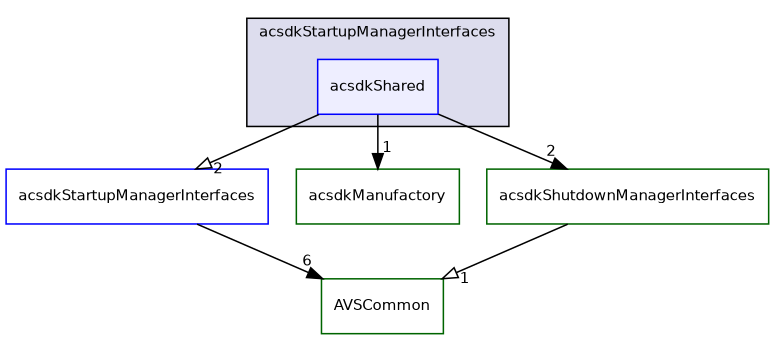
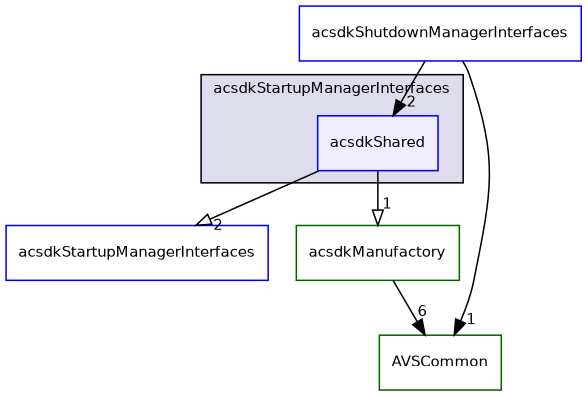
edge "acsdkShared" -> "acsdkManufactory": arrowhead normal -> onormal
edge "acsdkShared" -> "acsdkShutdownManagerInterfaces": reversed
node "acsdkShutdownManagerInterfaces": color darkgreen -> blue
edge "acsdkStartupManagerInterfaces" -> "AVSCommon": now "acsdkManufactory" -> "AVSCommon"
edge "acsdkShutdownManagerInterfaces" -> "AVSCommon": arrowhead onormal -> normal
